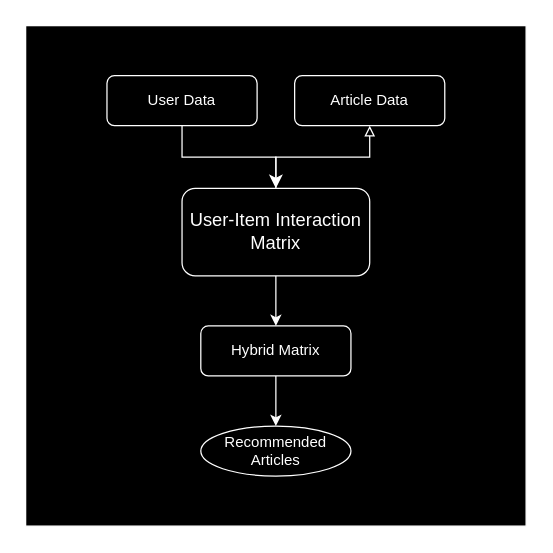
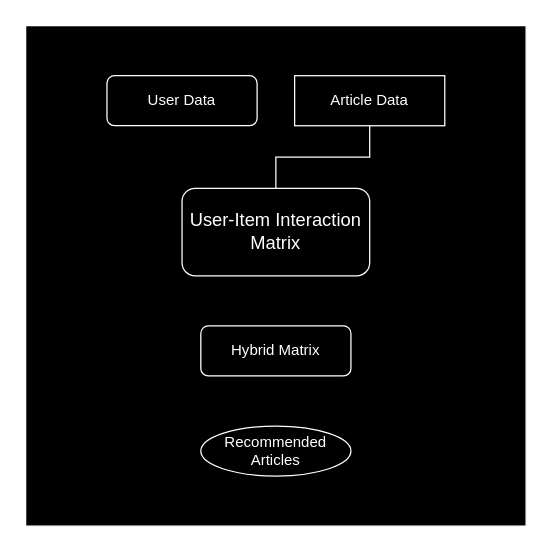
node "Article Data": shape rounded rectangle -> rectangle
edge "User-Item Interaction Matrix" -> "Article Data": arrowhead block -> none
edge "User Data" -> "User-Item Interaction Matrix": removed
edge "User-Item Interaction Matrix" -> "Hybrid Matrix": removed
edge "Hybrid Matrix" -> "Recommended Articles": removed
